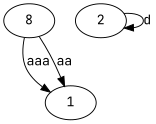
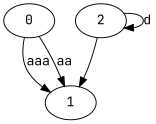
node "8": label "8" -> "0"
edge "2" -> "1": added
